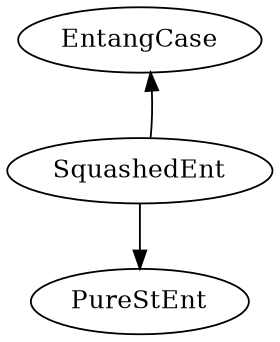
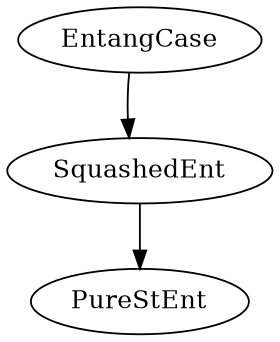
edge "SquashedEnt" -> "EntangCase": reversed
